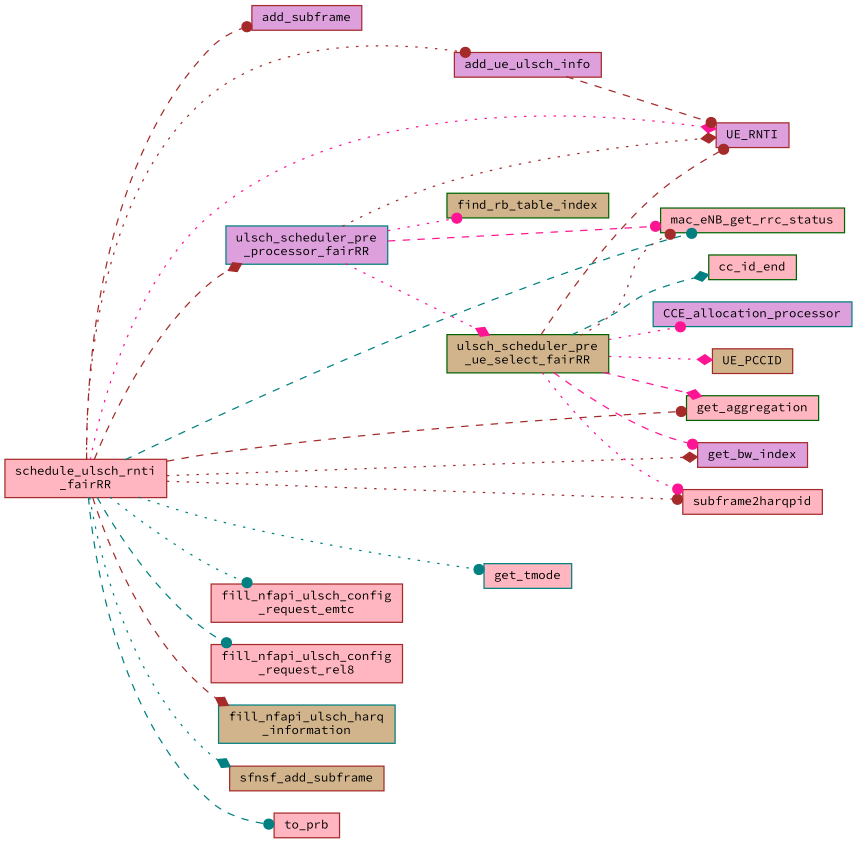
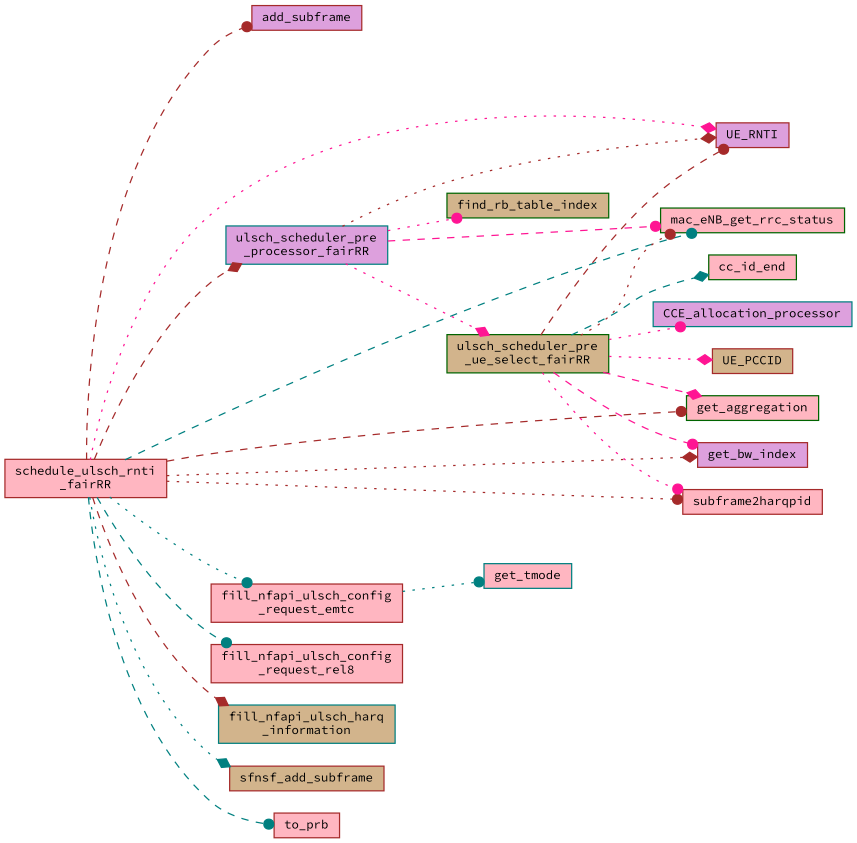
node "add_ue_ulsch_info": removed
edge "schedule_ulsch_rnti _fairRR" -> "get_tmode": now "fill_nfapi_ulsch_config _request_emtc" -> "get_tmode"
